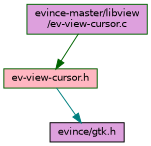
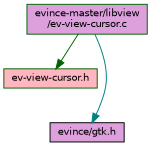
edge "ev-view-cursor.h" -> "evince/gtk.h": now "evince-master/libview /ev-view-cursor.c" -> "evince/gtk.h"
